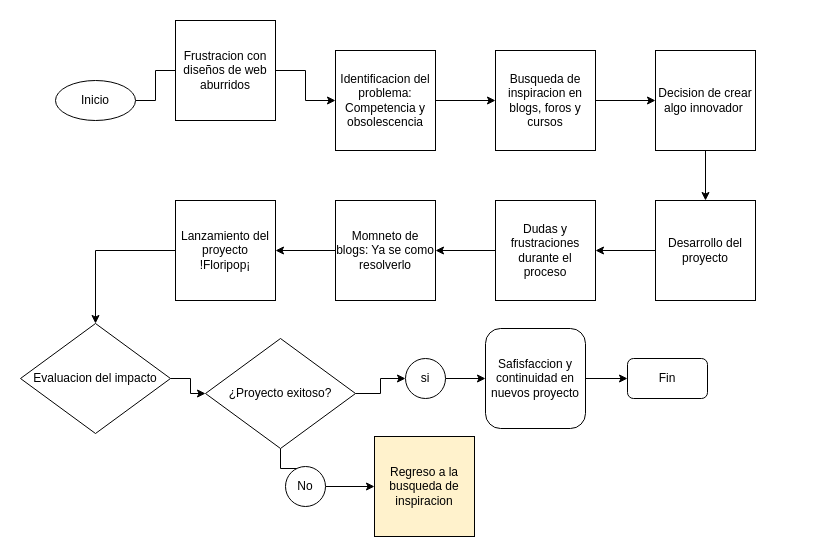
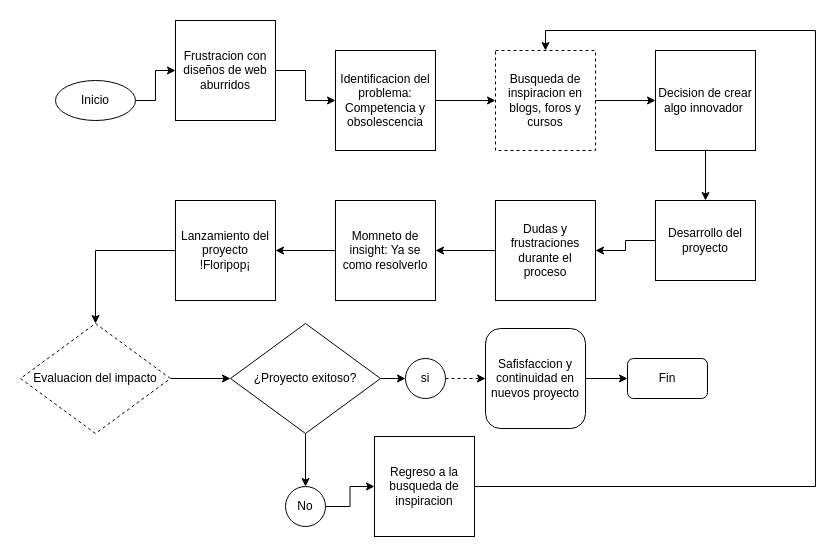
edge "Frustracion con diseños de web aburridos" -- "Inicio": arrowhead none -> classic
node "Busqueda de inspiracion en blogs, foros y cursos": style solid -> dashed
node "Momneto de blogs: Ya se como resolverlo": label "Momneto de blogs: Ya se como resolverlo" -> "Momneto de insight: Ya se como resolverlo"
node "Desarrollo del proyecto": size 100x100 -> 100x80
edge "Regreso a la busqueda de inspiracion" -> "Busqueda de inspiracion en blogs, foros y cursos": added
node "Evaluacion del impacto": style solid -> dashed
edge "si" -> "Safisfaccion y continuidad en nuevos proyecto": style solid -> dashed
node "¿Proyecto exitoso?": moved (281, 394) -> (306, 379)
node "No": moved (306, 487) -> (306, 507)
node "Regreso a la busqueda de inspiracion": fillcolor #fff2cc -> #ffffff
